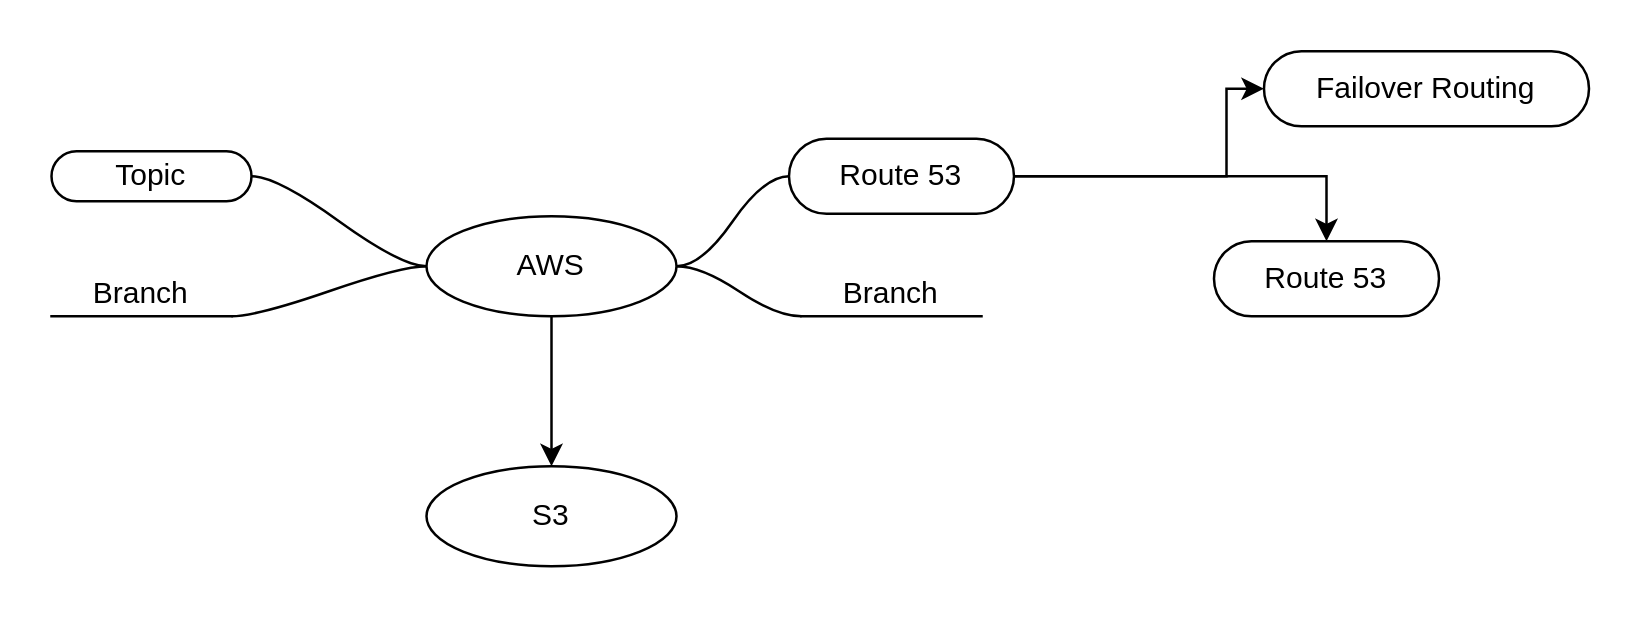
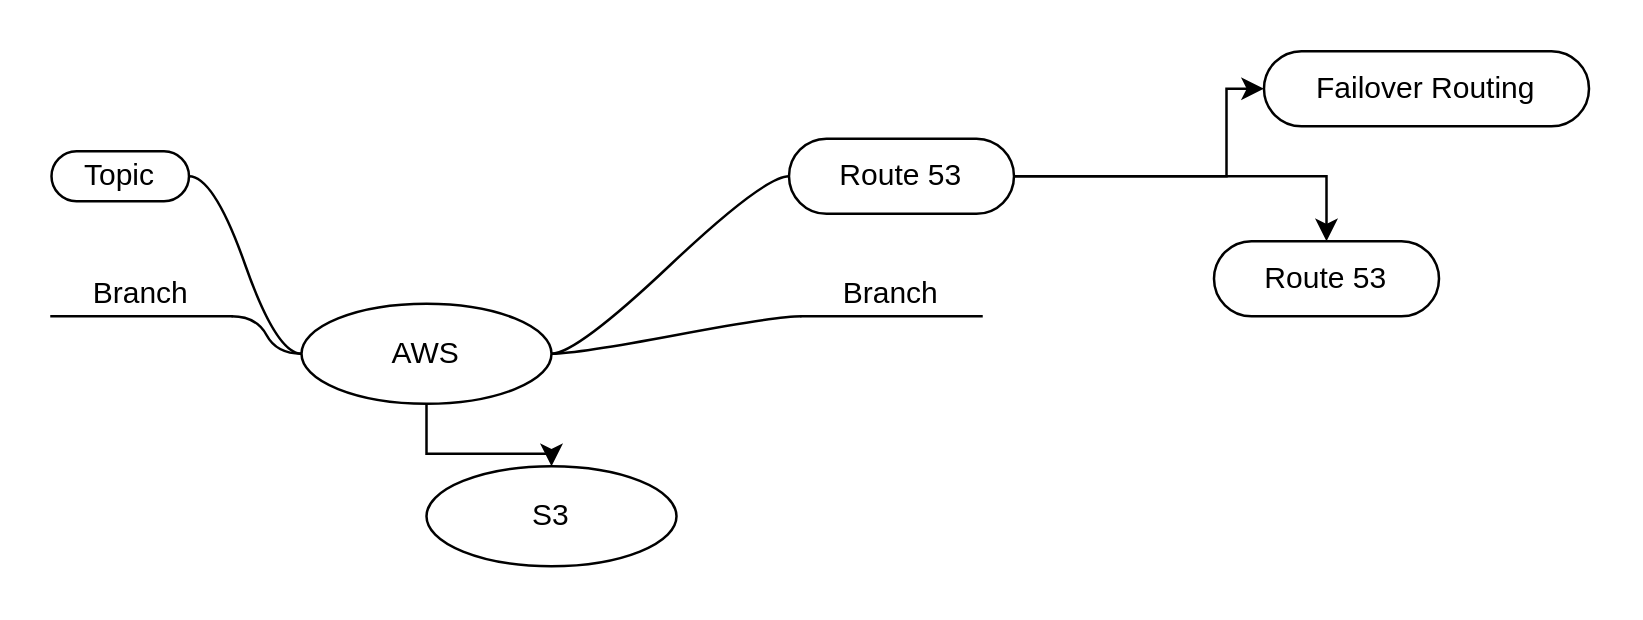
node "Topic": size 200x50 -> 138x50
node "AWS": moved (551, 266) -> (426, 354)
